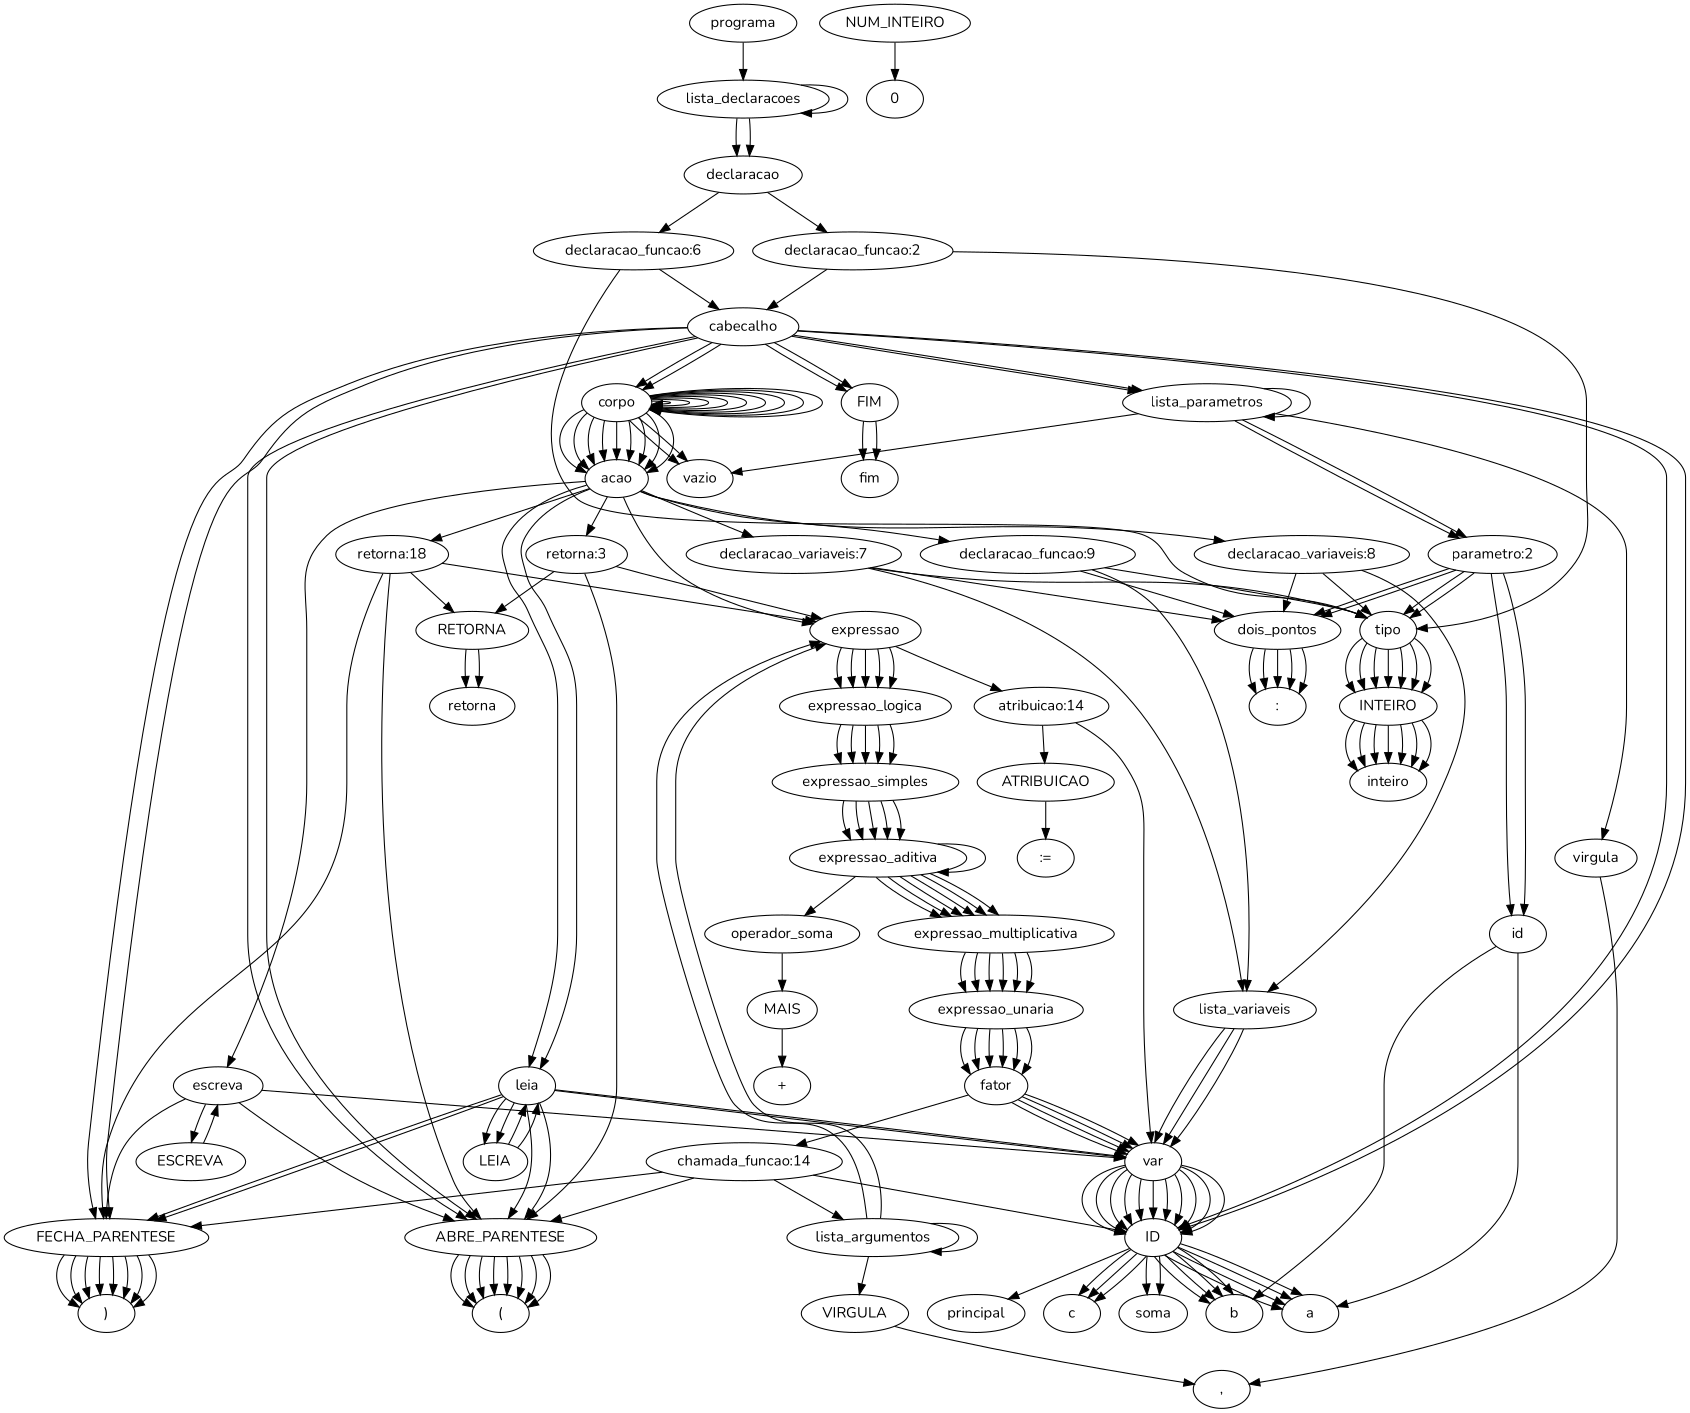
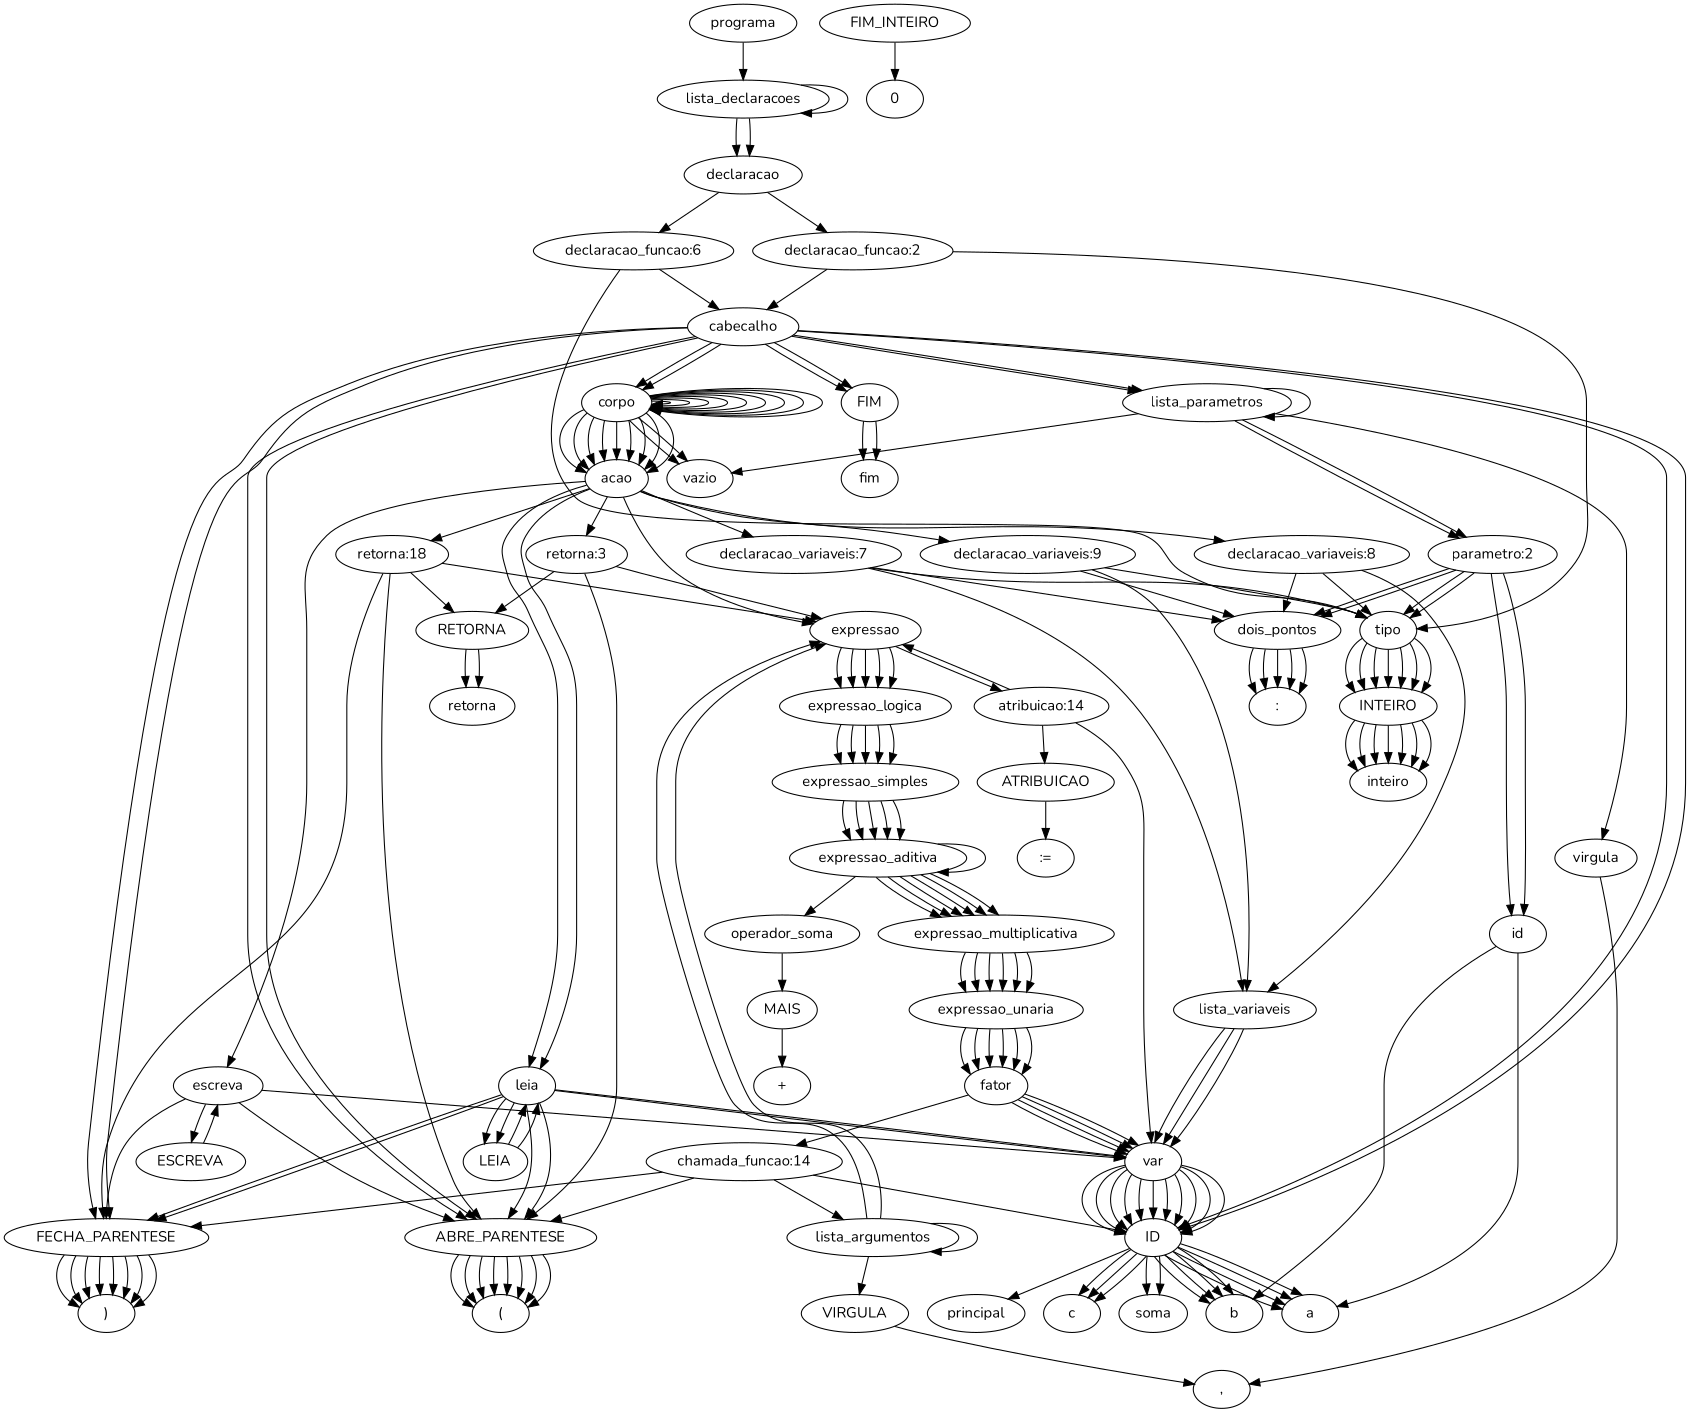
node "NUM_INTEIRO": label "NUM_INTEIRO" -> "FIM_INTEIRO"
node "declaracao_funcao:9": label "declaracao_funcao:9" -> "declaracao_variaveis:9"
edge "atribuicao:14" -> "expressao": added
